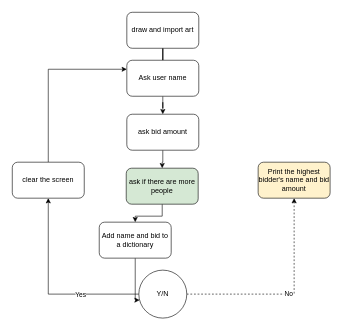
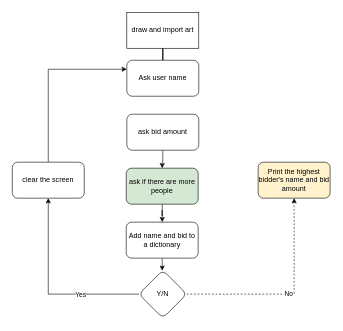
node "draw and import art": shape rounded rectangle -> rectangle
edge "Ask user name" -> "ask bid amount": removed
node "Add name and bid to a dictionary": moved (135, 240) -> (162, 240)
node "Y/N": shape ellipse -> diamond
